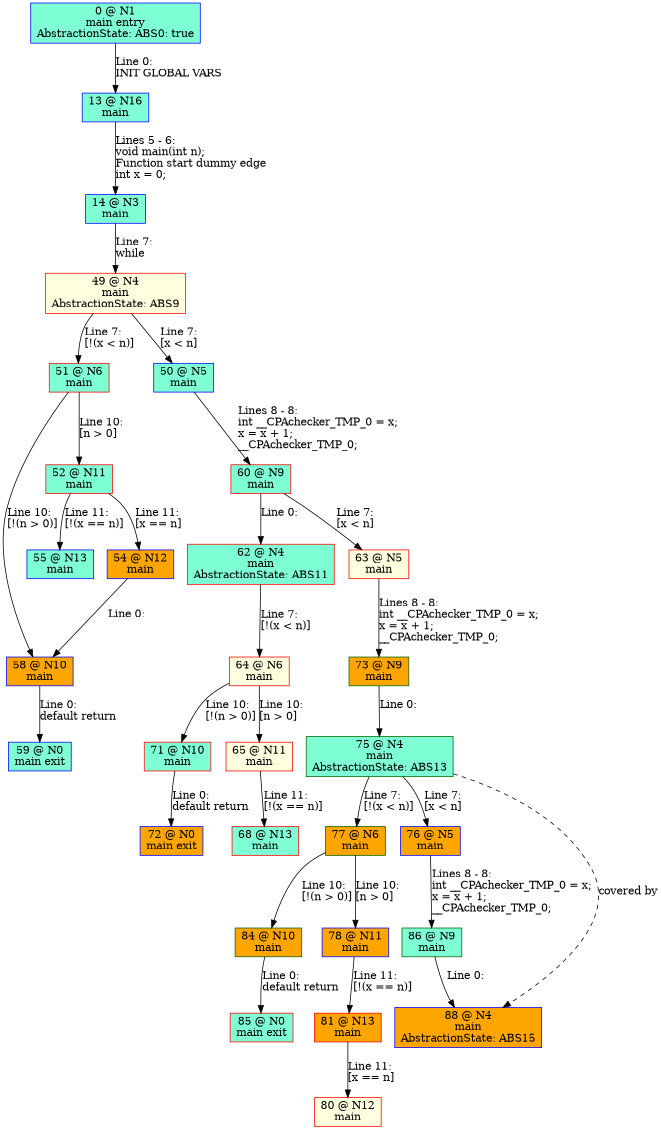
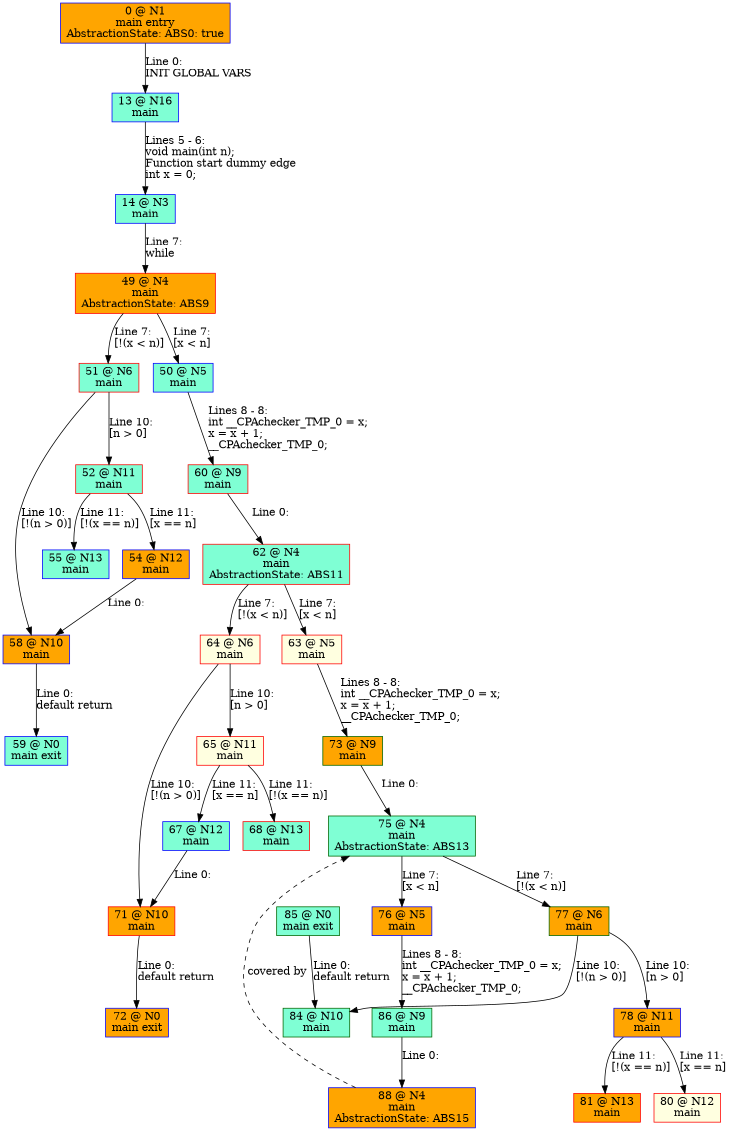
node "0 @ N1 main entry AbstractionState: ABS0: true": fillcolor aquamarine -> orange
node "49 @ N4 main AbstractionState: ABS9": fillcolor lightyellow -> orange
edge "60 @ N9 main" -> "63 @ N5 main": now "62 @ N4 main AbstractionState: ABS11" -> "63 @ N5 main"
node "71 @ N10 main": fillcolor aquamarine -> orange
node "67 @ N12 main": added
edge "75 @ N4 main AbstractionState: ABS13" -> "88 @ N4 main AbstractionState: ABS15": reversed
node "84 @ N10 main": fillcolor orange -> aquamarine
edge "84 @ N10 main" -> "85 @ N0 main exit": reversed
node "85 @ N0 main exit": color red -> darkgreen
edge "81 @ N13 main" -> "80 @ N12 main": now "78 @ N11 main" -> "80 @ N12 main"
